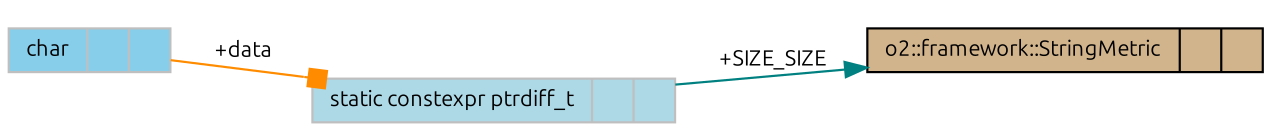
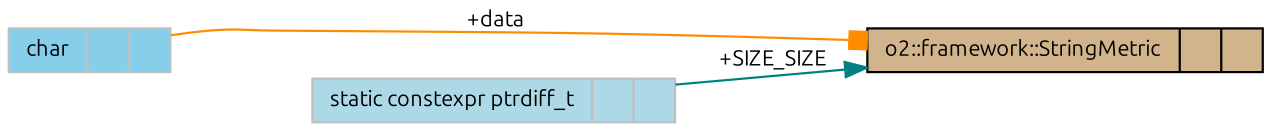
edge "char" -> "static constexpr ptrdiff_t": now "char" -> "o2::framework::StringMetric"
